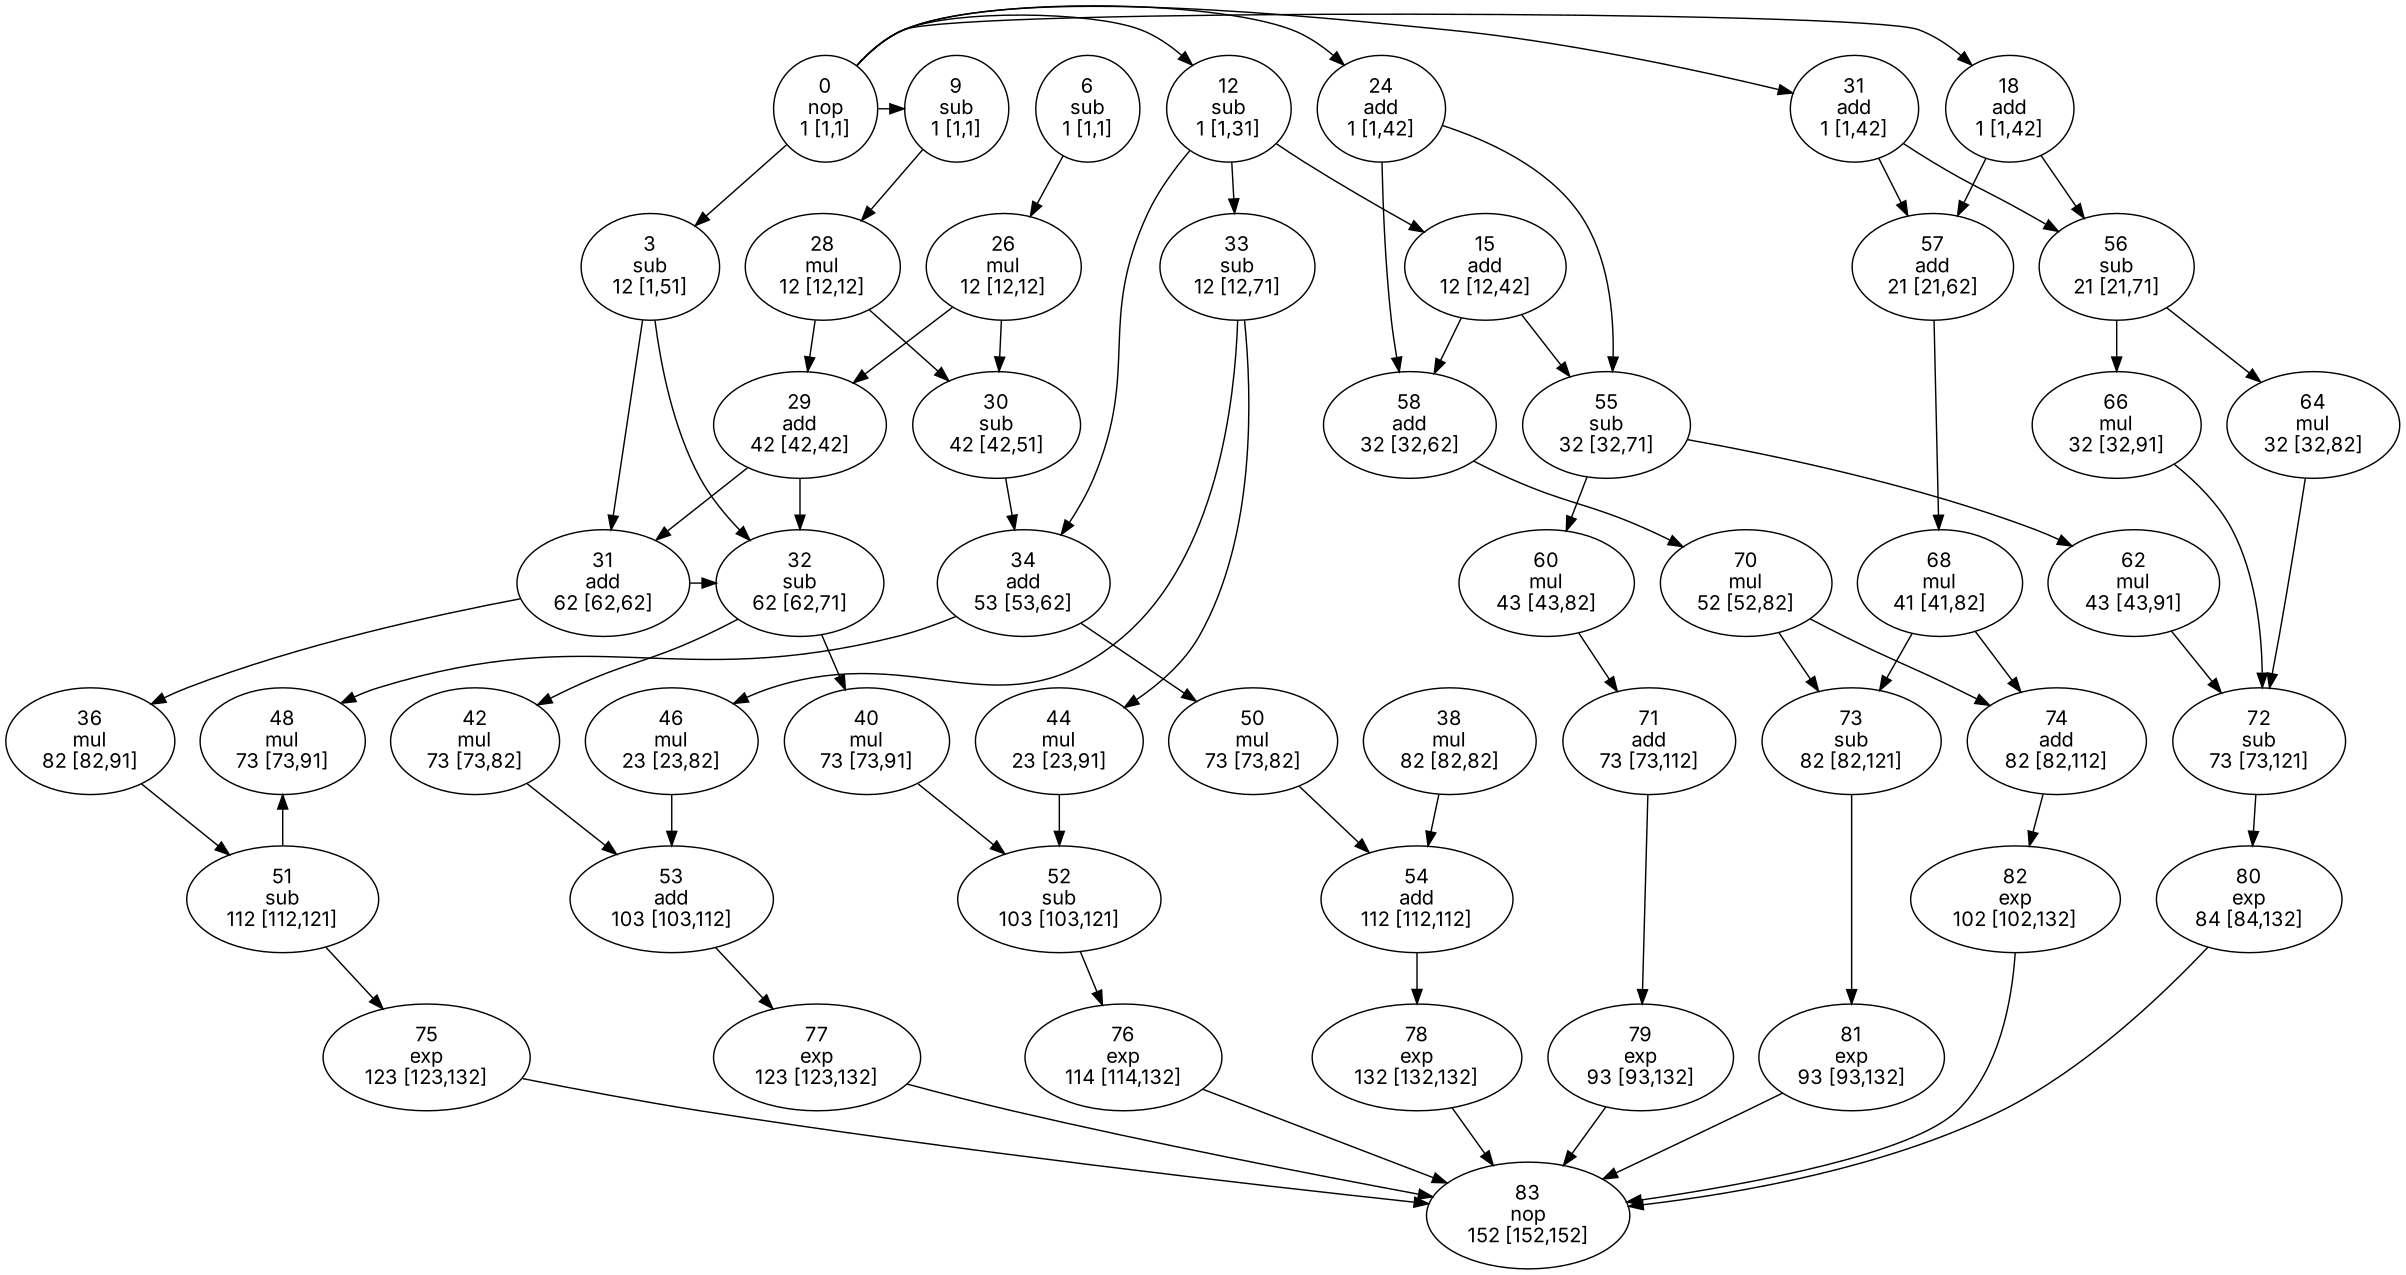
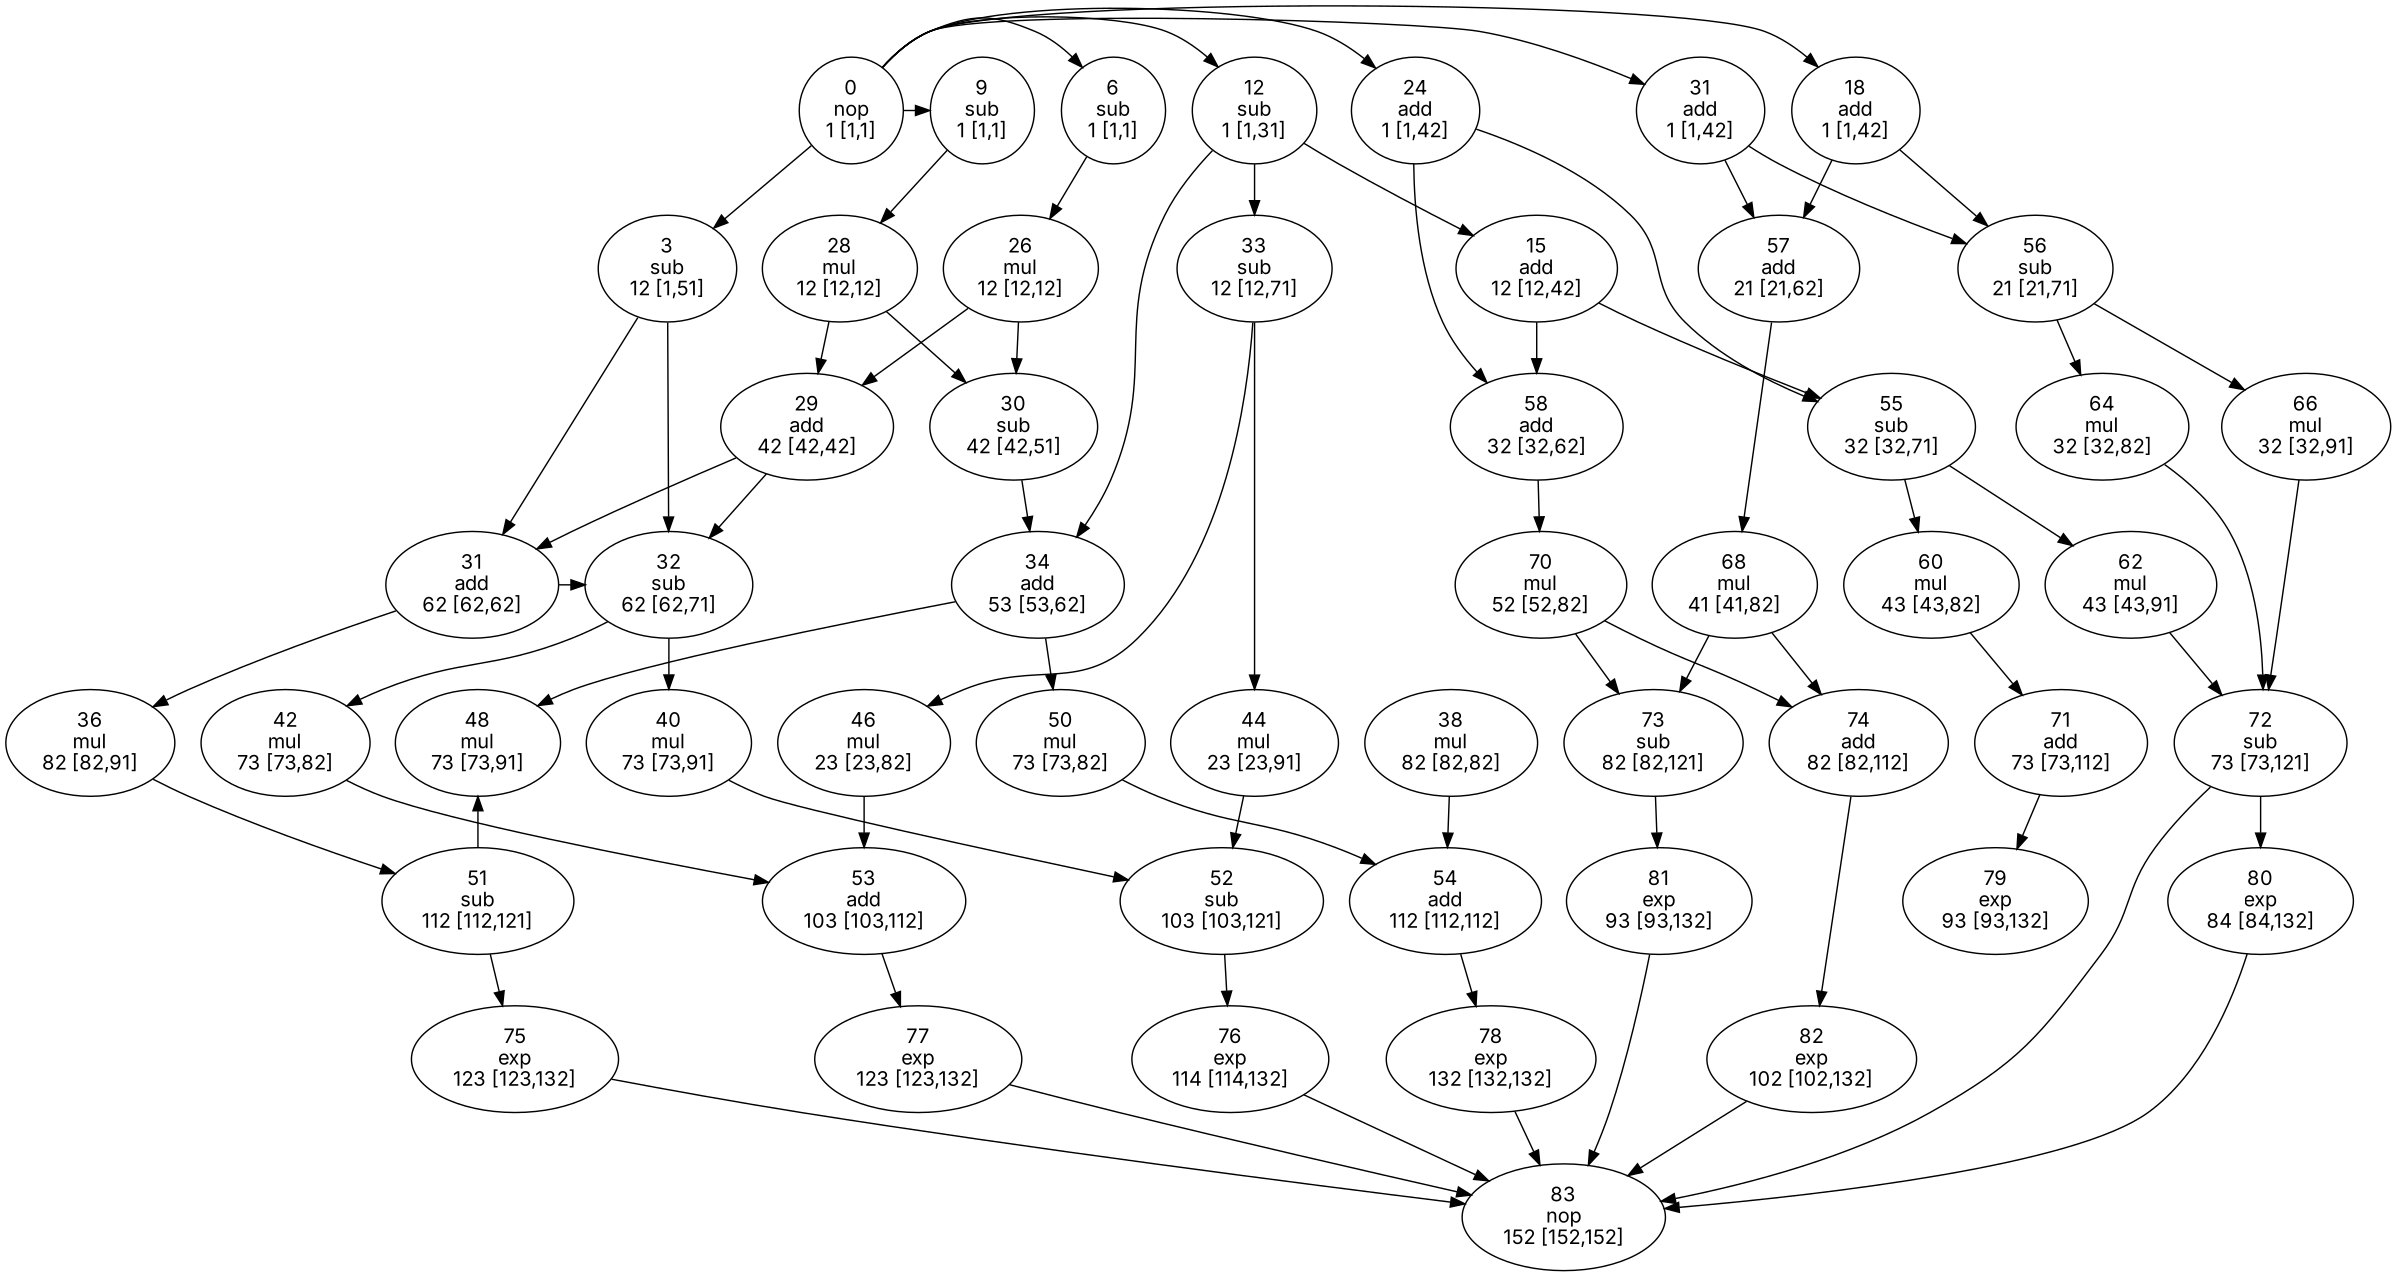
edge "0 nop 1 [1,1]" -> "6 sub 1 [1,1]": added
edge "79 exp 93 [93,132]" -> "83 nop 152 [152,152]": now "72 sub 73 [73,121]" -> "83 nop 152 [152,152]"
